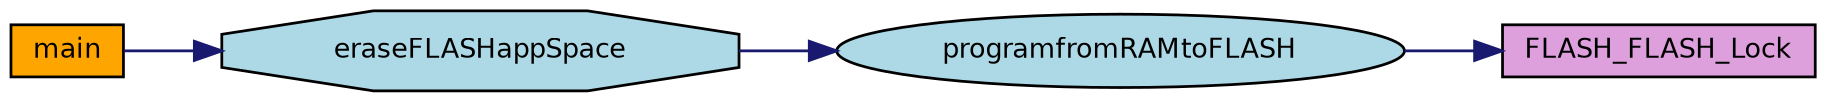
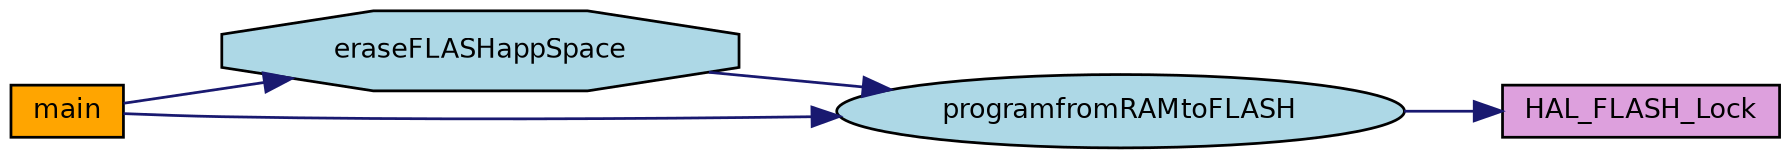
node "FLASH_FLASH_Lock": label "FLASH_FLASH_Lock" -> "HAL_FLASH_Lock"
edge "main" -> "programfromRAMtoFLASH": added
